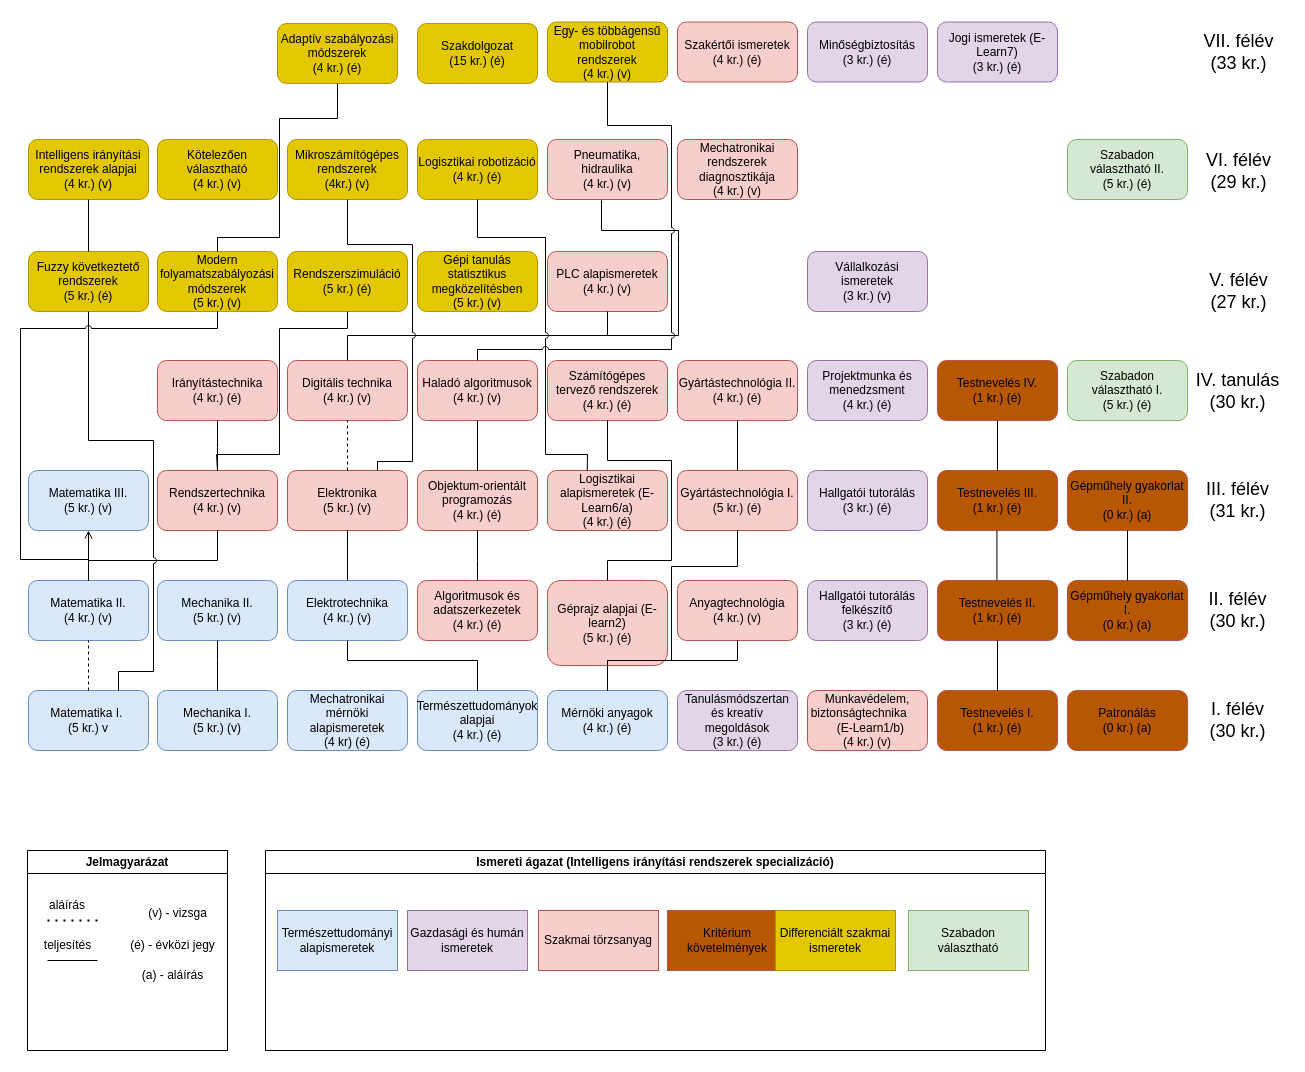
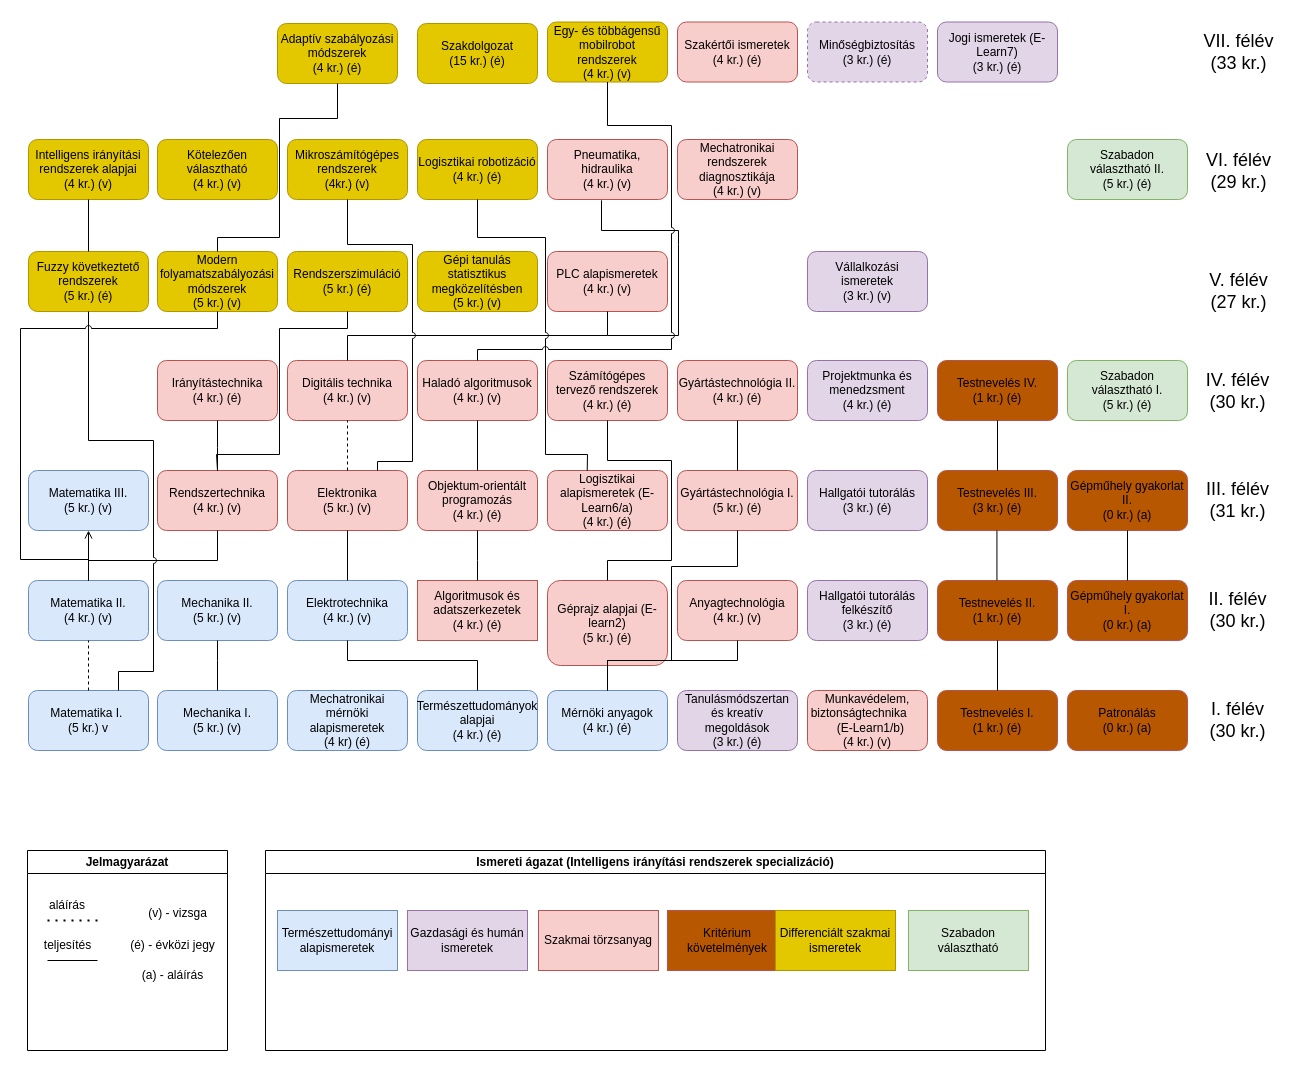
node "Minőségbiztosítás (3 kr.) (é)": style solid -> dashed
node "IV. tanulás (30 kr.)": label "IV. tanulás (30 kr.)" -> "IV. félév (30 kr.)"
node "Testnevelés III. (1 kr.) (é)": label "Testnevelés III. (1 kr.) (é)" -> "Testnevelés III. (3 kr.) (é)"
node "Algoritmusok és adatszerkezetek (4 kr.) (é)": shape rounded rectangle -> rectangle
